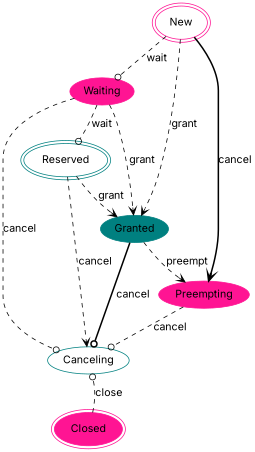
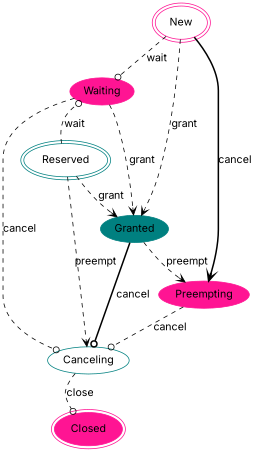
edge "Waiting" -> "Reserved": reversed
edge "Reserved" -> "Canceling": label "cancel" -> "preempt"
edge "Closed" -> "Canceling": reversed
